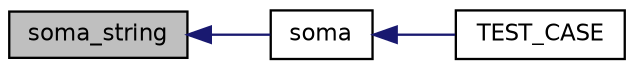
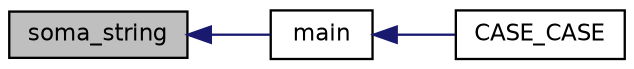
node "soma": label "soma" -> "main"
node "TEST_CASE": label "TEST_CASE" -> "CASE_CASE"
